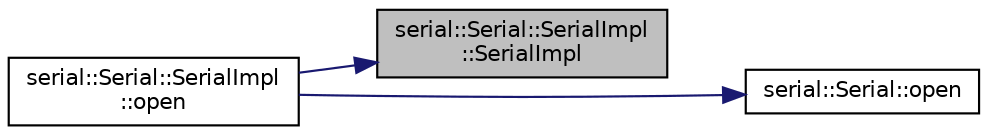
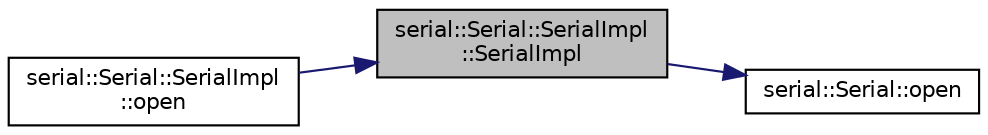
edge "serial::Serial::SerialImpl ::open" -> "serial::Serial::open": now "serial::Serial::SerialImpl ::SerialImpl" -> "serial::Serial::open"
